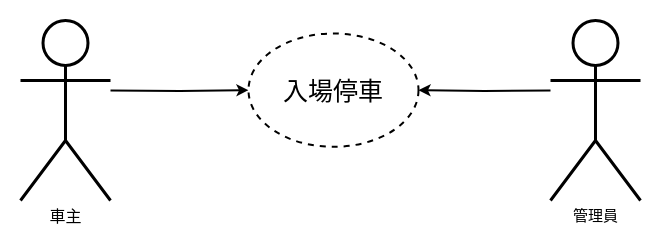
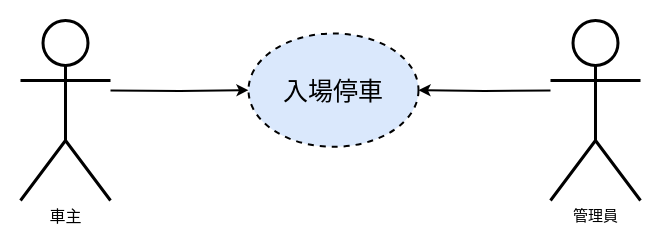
node "入場停車": fillcolor #ffffff -> #dae8fc
